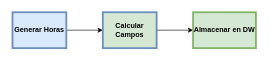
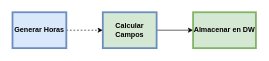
edge "Generar Horas" -> "Calcular Campos": style solid -> dashed
